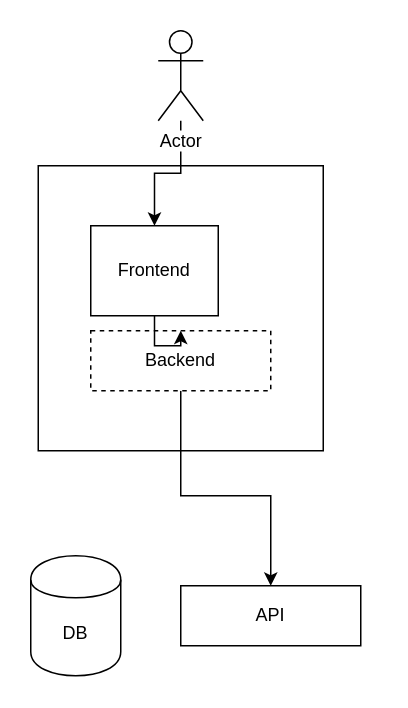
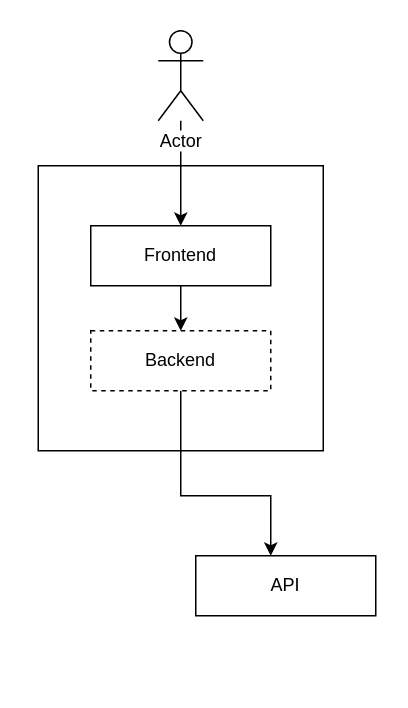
node "Frontend": size 128x90 -> 180x60
node "DB": removed
node "API": moved (271, 616) -> (286, 586)
